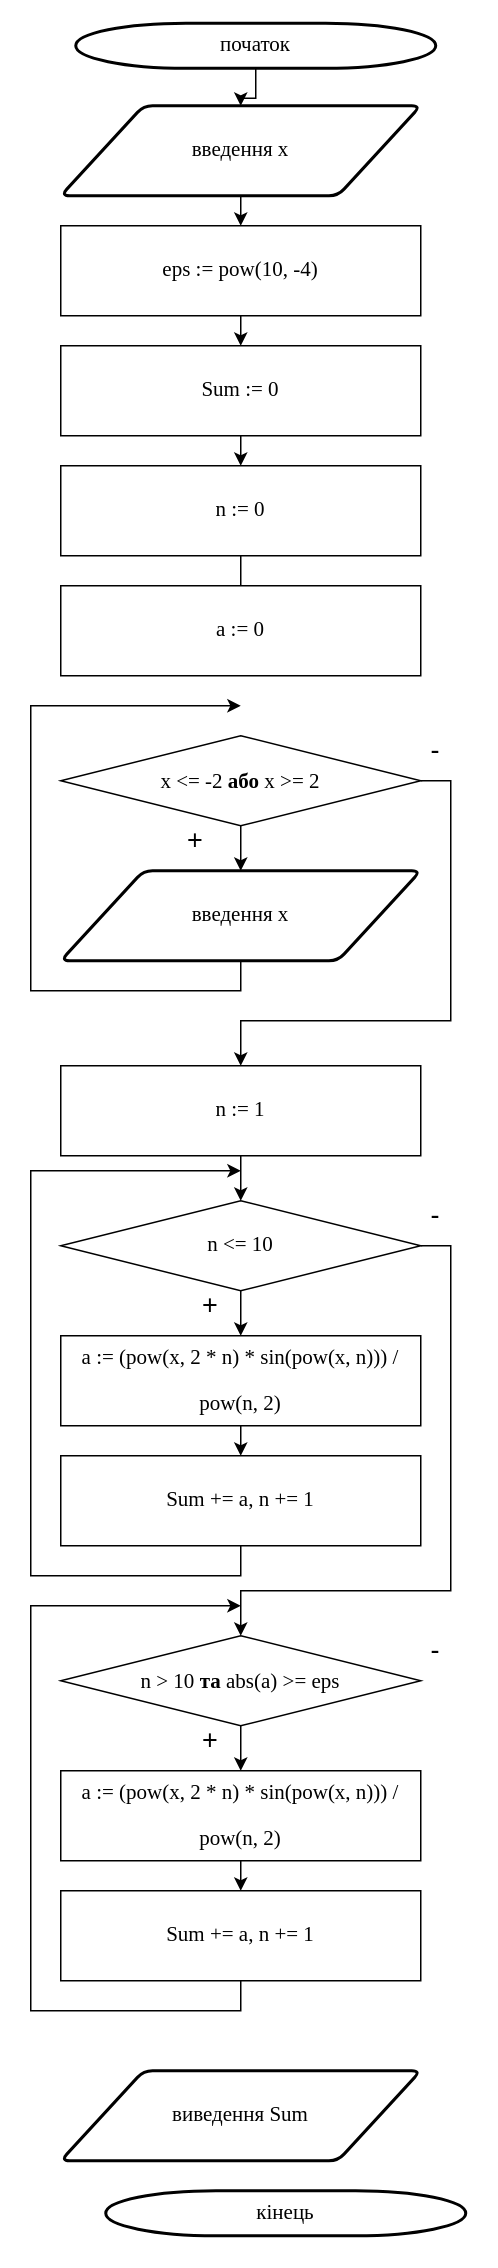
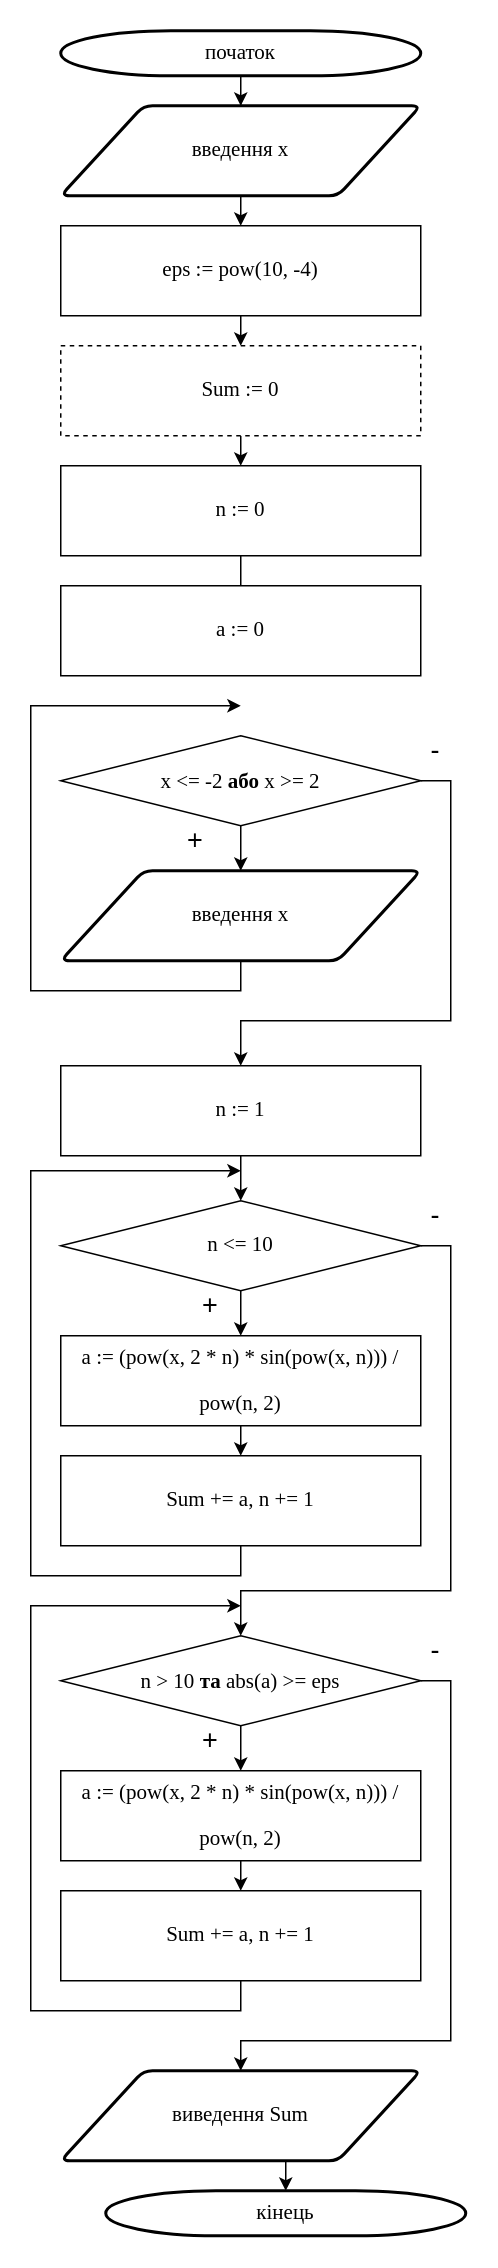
node "початок": moved (256, 46) -> (241, 53)
node "Sum := 0": style solid -> dashed
edge "n > 10 та abs(a) >= eps" -> "виведення Sum": added
edge "виведення Sum" -> "кінець": added
